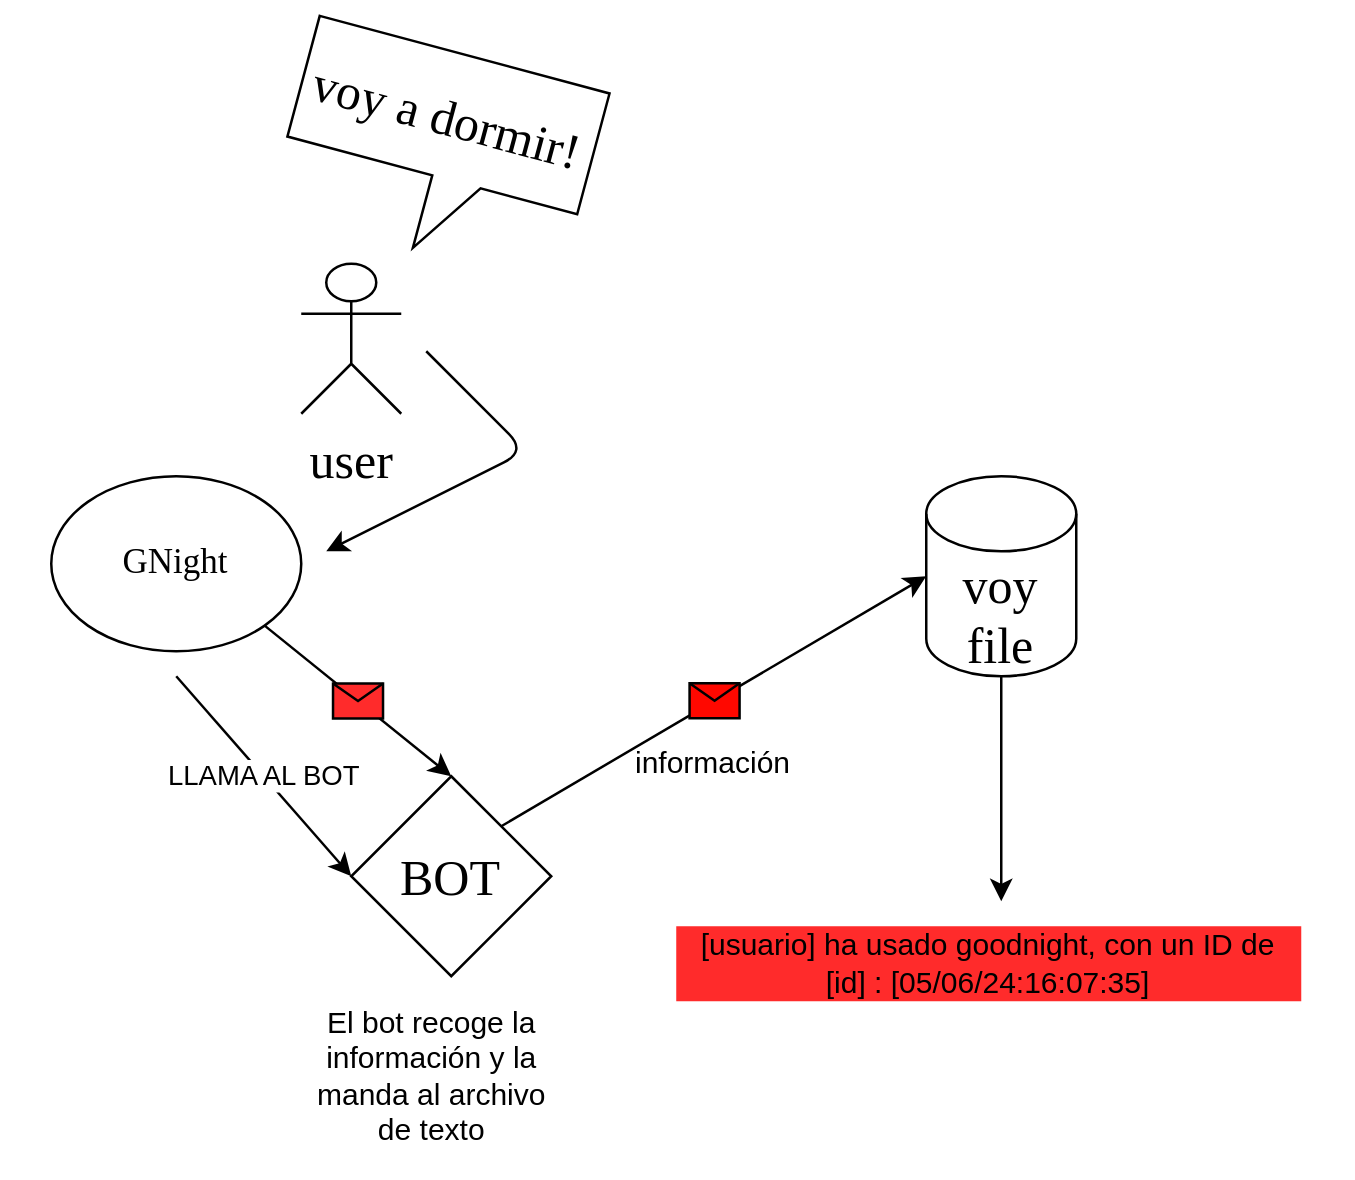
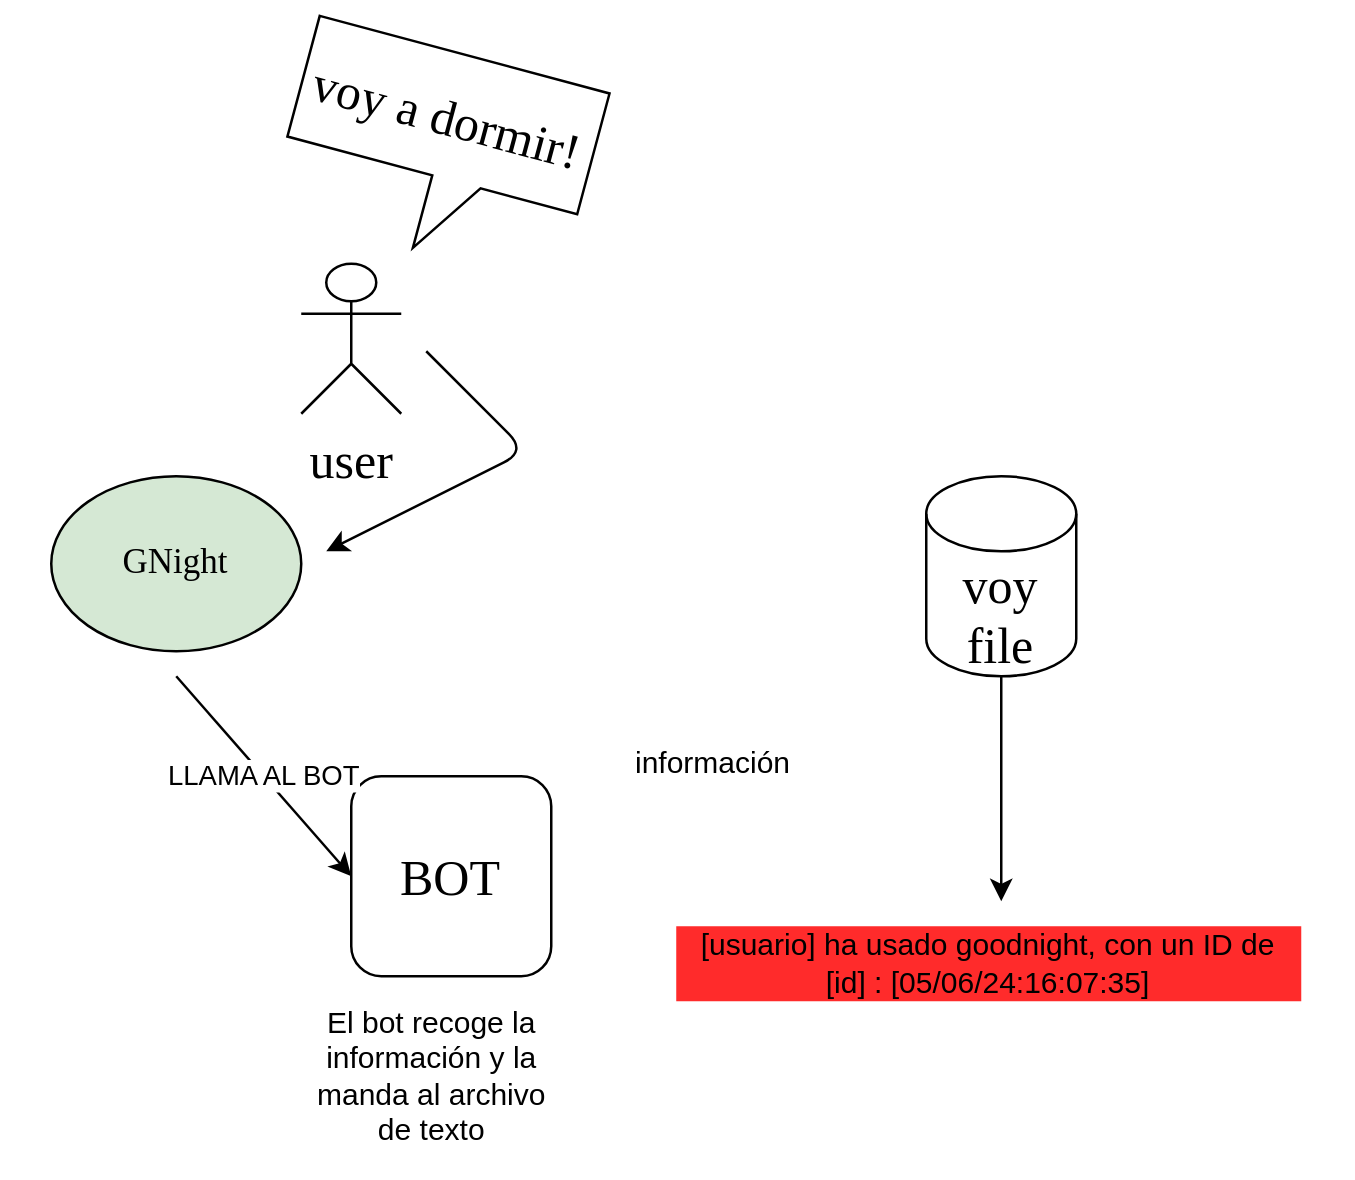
node "GNight": fillcolor #ffffff -> #d5e8d4
edge "GNight" -> "BOT": removed
edge "BOT" -> "voy file": removed
node "BOT": shape diamond -> rounded rectangle
